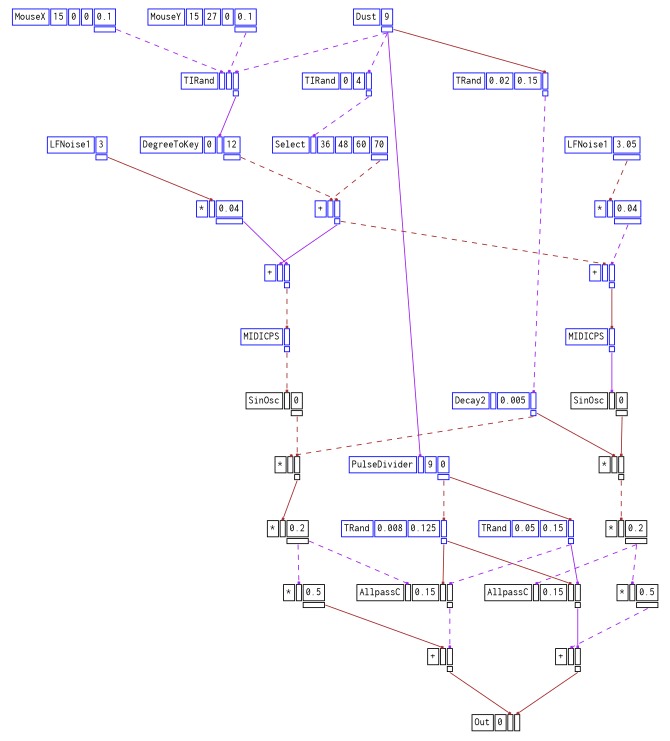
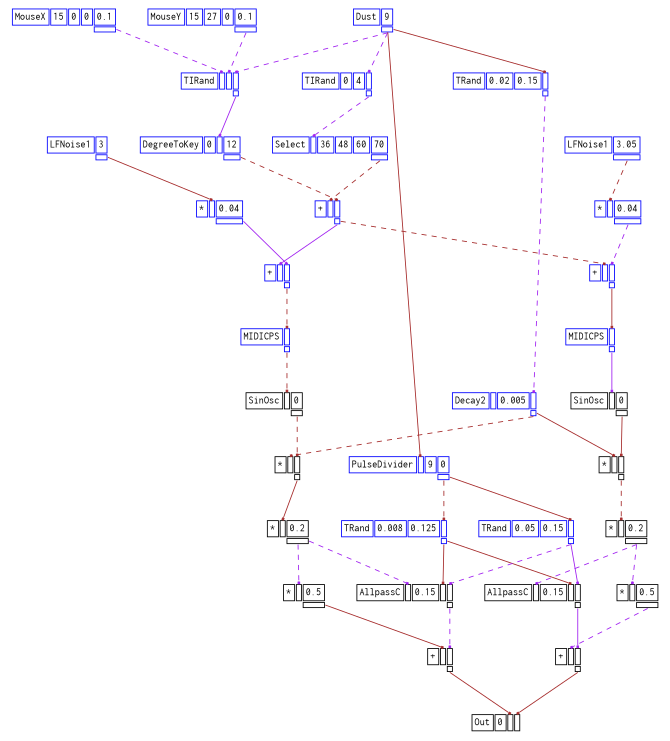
edge "Dust" -> "PulseDivider": color purple -> brown
